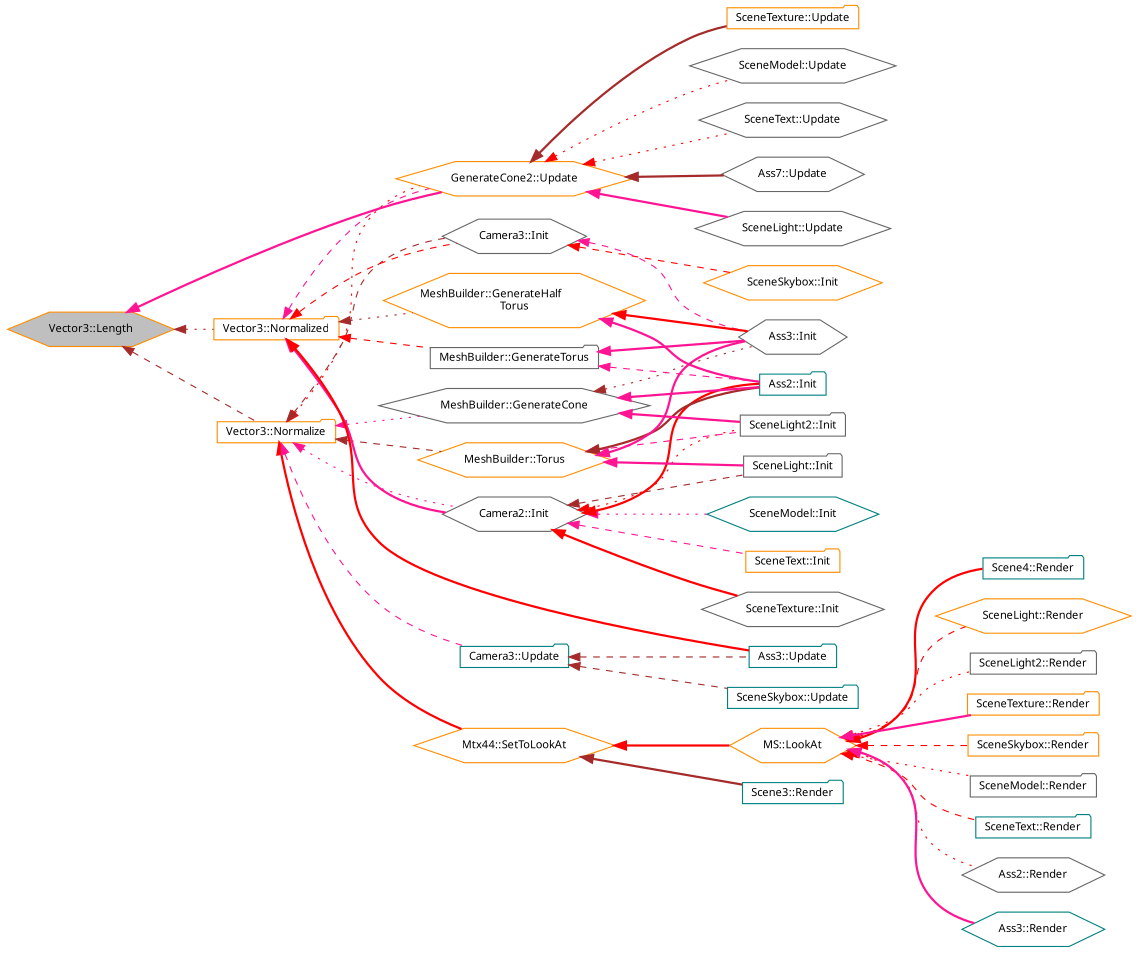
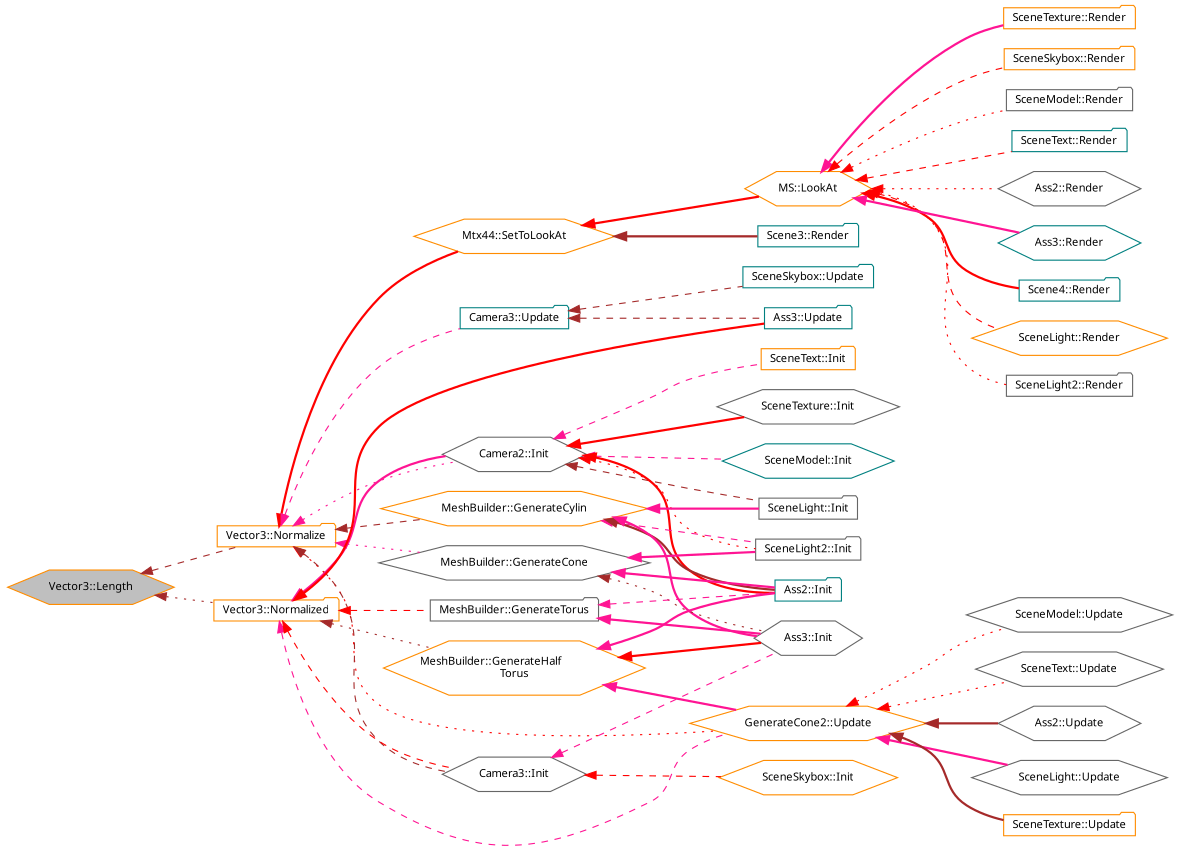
node "Ass7::Update": label "Ass7::Update" -> "Ass2::Update"
edge "GenerateCone2::Update" -> "Vector3::Length": now "GenerateCone2::Update" -> "MeshBuilder::GenerateHalf Torus"
node "MeshBuilder::Torus": label "MeshBuilder::Torus" -> "MeshBuilder::GenerateCylin"
edge "SceneModel::Init" -> "Camera2::Init": style dotted -> dashed
